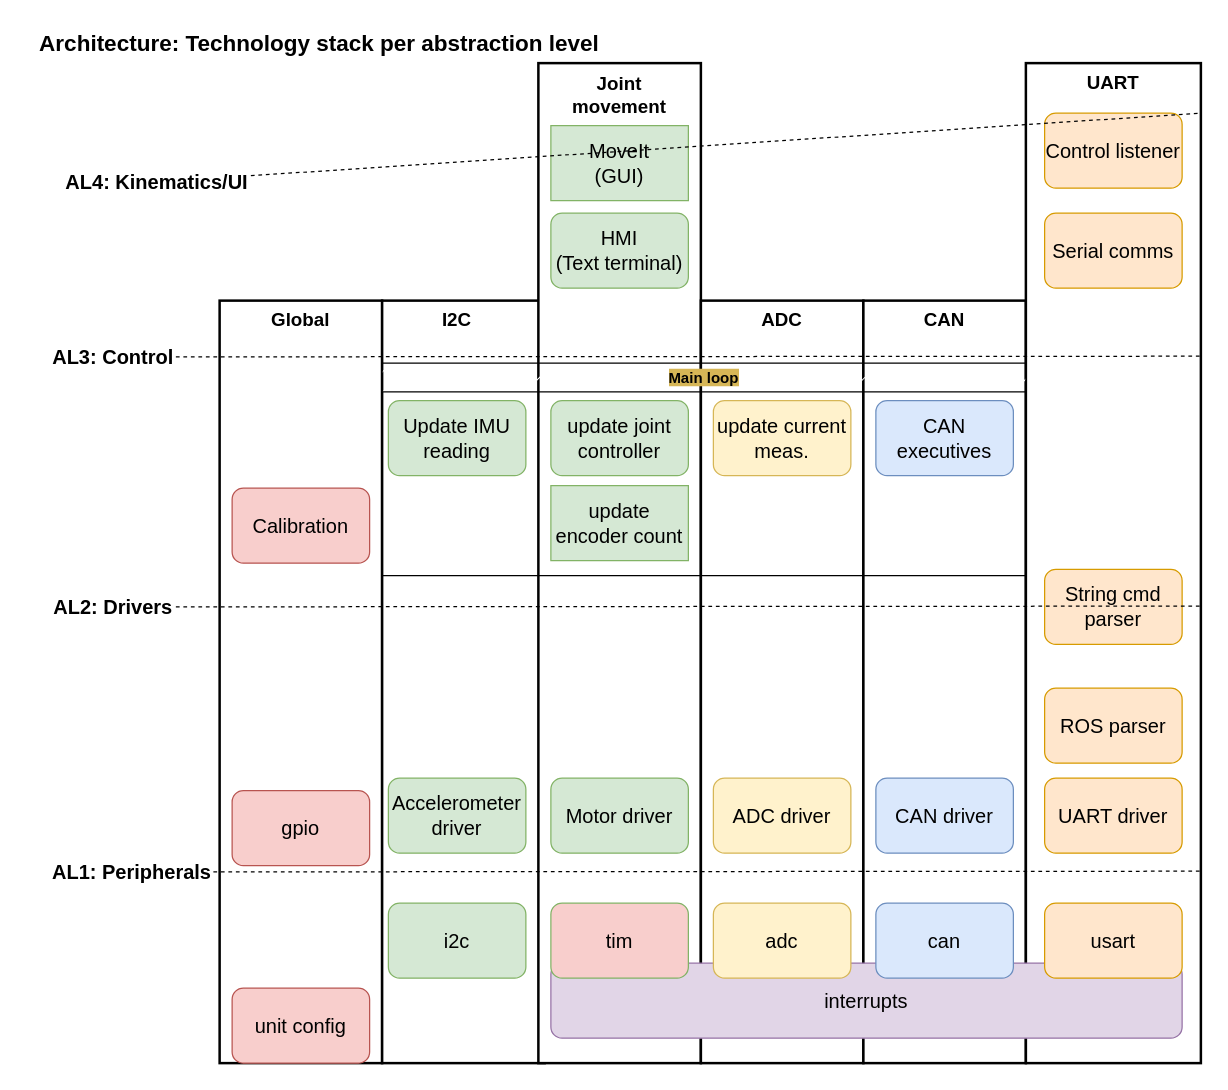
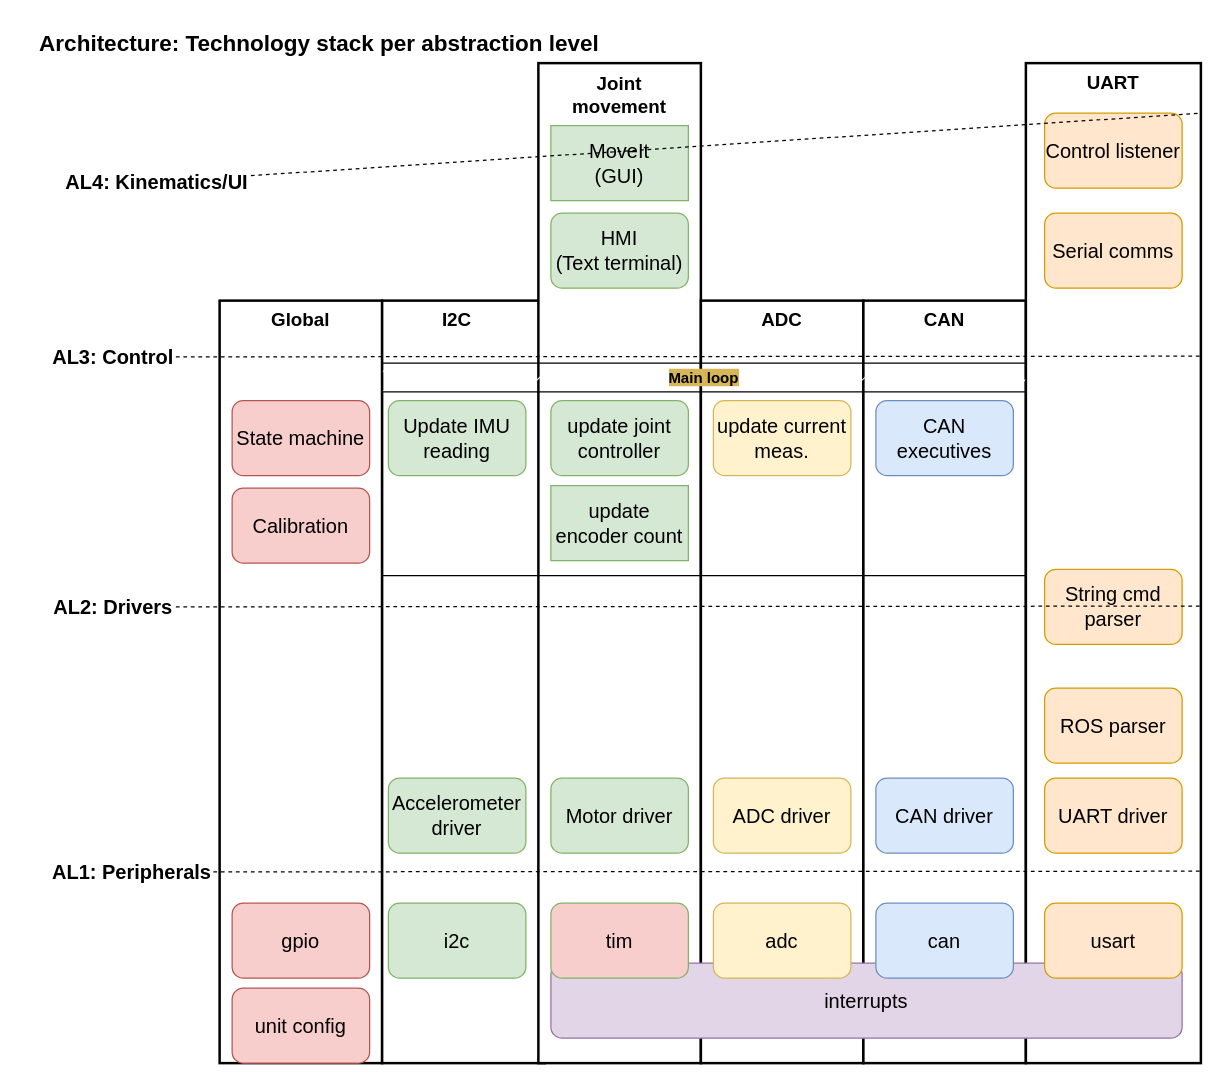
node "State machine": added
node "gpio": moved (301, 828) -> (301, 941)
